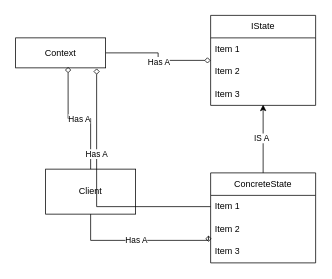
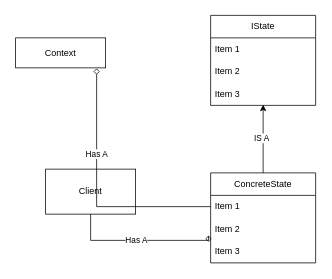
edge "Context" -> "IState": removed, label "Has A"
edge "Client" -> "Context": removed, label "Has A"
